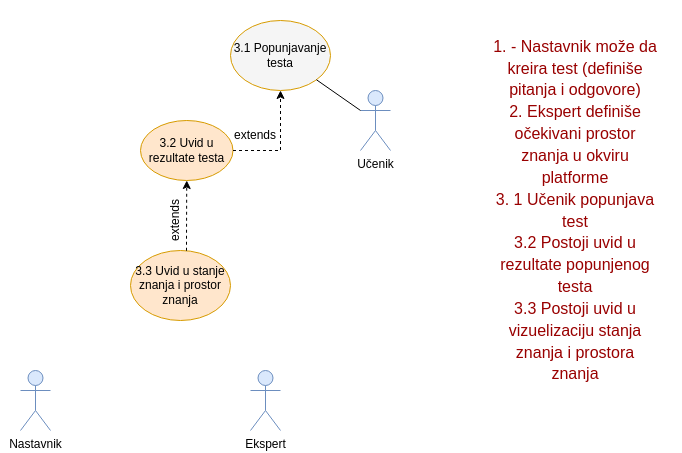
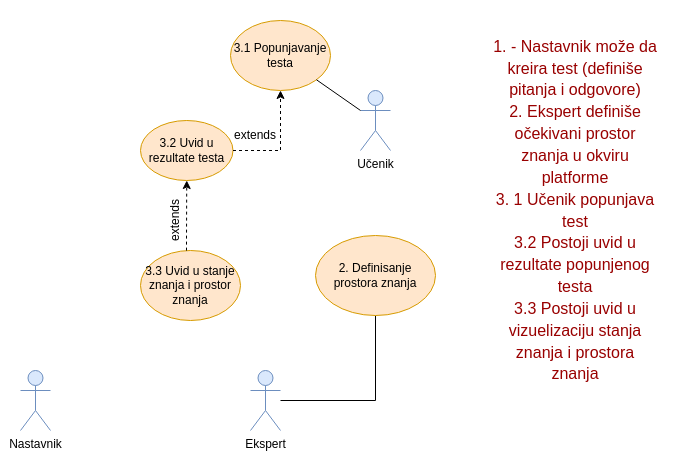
node "3.1 Popunjavanje testa": fillcolor #f5f5f5 -> #ffe6cc
node "2. Definisanje prostora znanja": added
node "3.3 Uvid u stanje znanja i prostor znanja": moved (181, 286) -> (191, 286)
edge "2. Definisanje prostora znanja" -- "Ekspert": added
